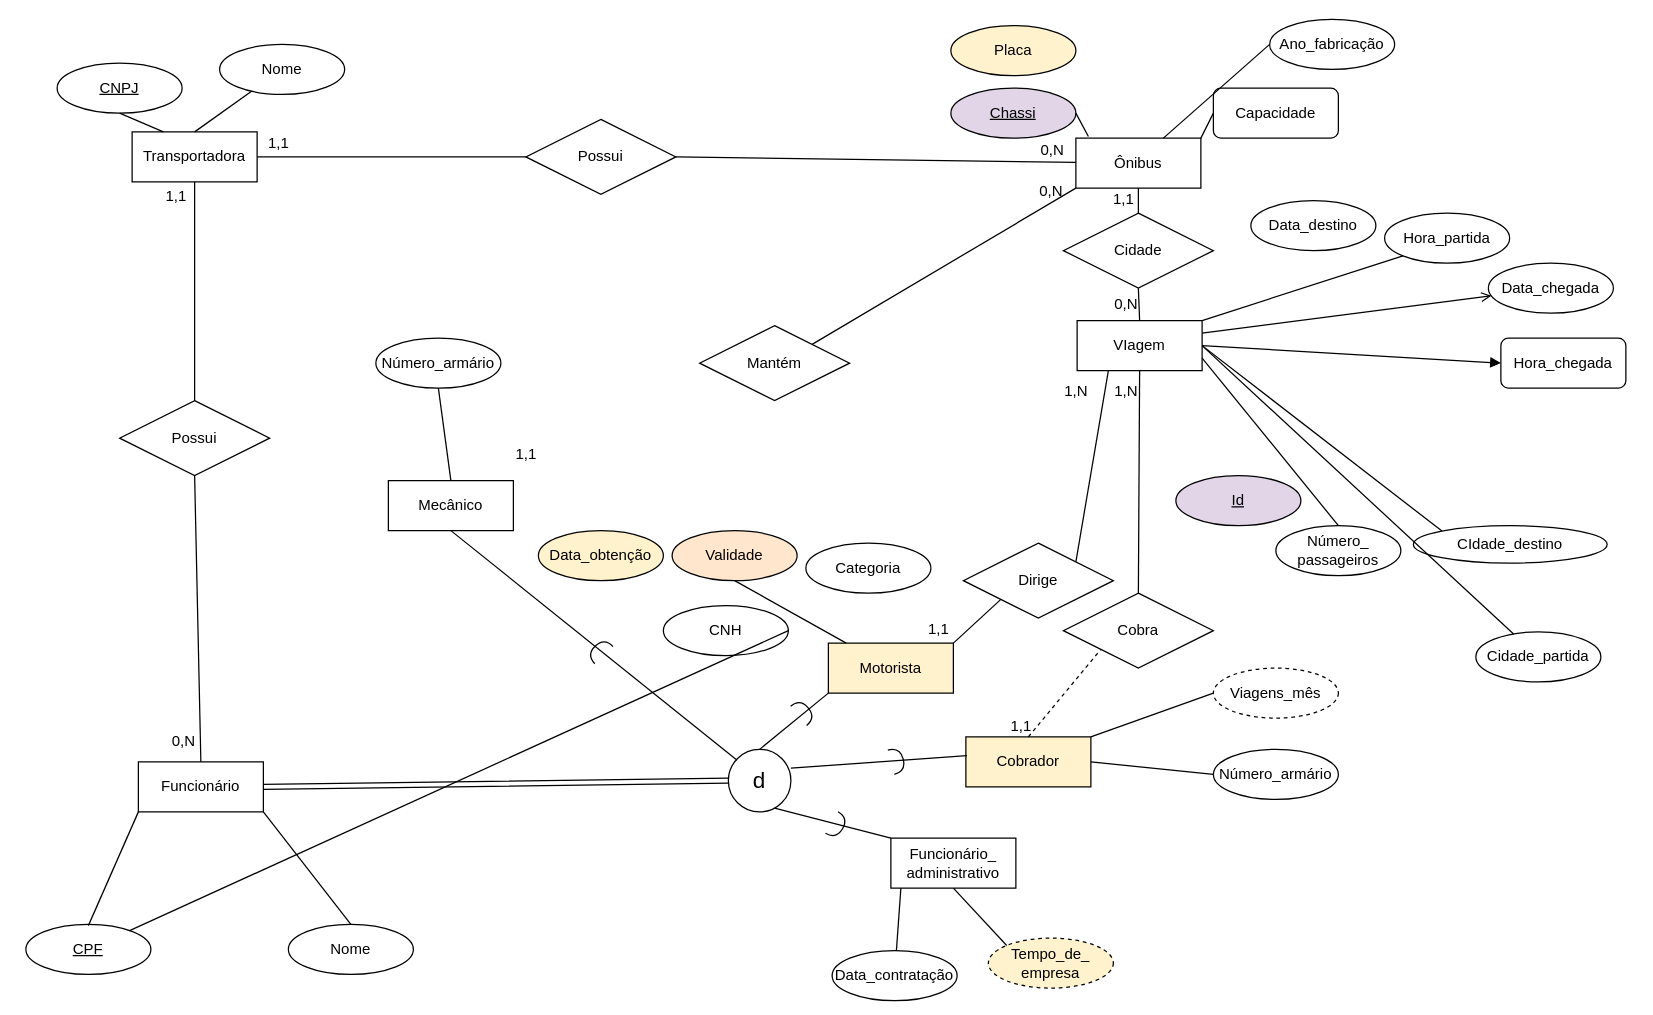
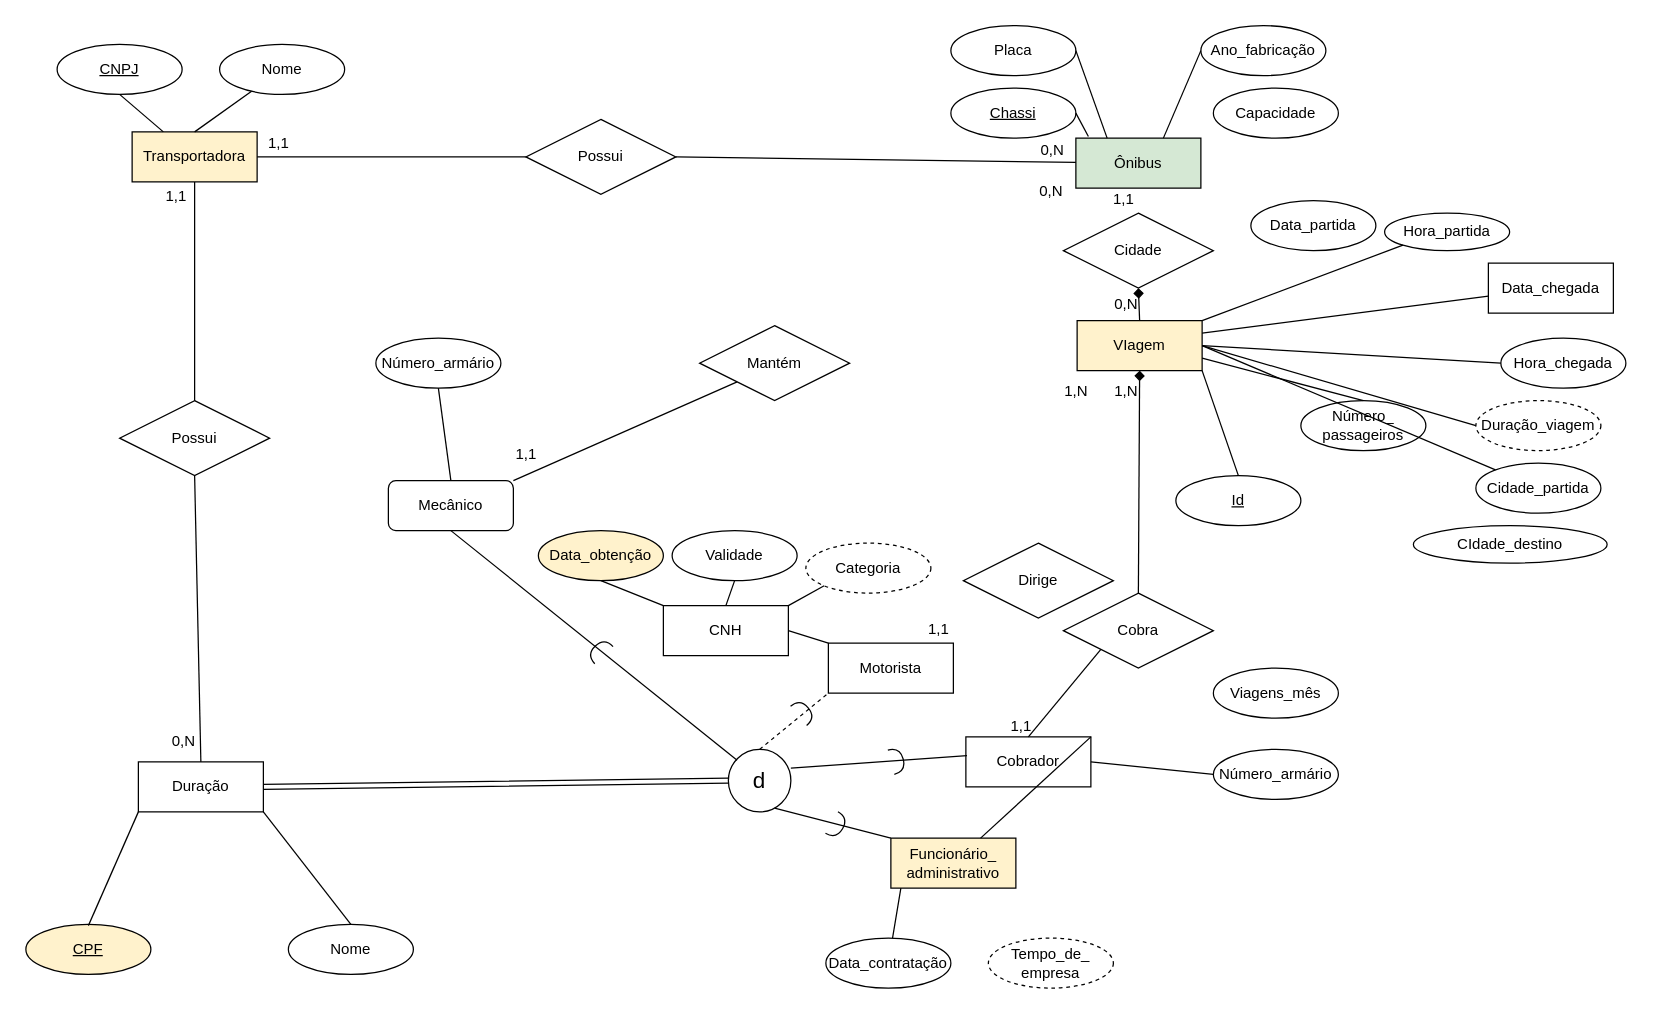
node "Ano_fabricação": moved (1332, 44) -> (1263, 51)
node "Placa": fillcolor #fff2cc -> #ffffff
node "CNPJ": moved (119, 88) -> (119, 69)
edge "Placa" -- "Ônibus": added
node "Chassi": fillcolor #e1d5e7 -> #ffffff
node "Capacidade": shape rounded rectangle -> ellipse
edge "Capacidade" -- "Ônibus": removed
node "Transportadora": fillcolor #ffffff -> #fff2cc
node "Ônibus": fillcolor #ffffff -> #d5e8d4
edge "Ônibus" -- "Cidade": removed
node "Data_destino": label "Data_destino" -> "Data_partida"
node "Hora_partida": size 125x50 -> 125x38
edge "Ônibus" -- "Mantém": removed
node "Data_chegada": shape ellipse -> rectangle
edge "Cidade" -- "VIagem": arrowhead none -> diamond
edge "VIagem" -> "Data_chegada": arrowhead open -> none
node "VIagem": fillcolor #ffffff -> #fff2cc
edge "VIagem" -> "Hora_chegada": arrowhead block -> none
node "Hora_chegada": shape rounded rectangle -> ellipse
edge "VIagem" -- "Cobra": arrowhead none -> diamond
edge "VIagem" -- "Duração_viagem": added
edge "VIagem" -- "Id": added
node "Duração_viagem": added
edge "Mantém" -- "Mecânico": added
edge "VIagem" -- "CIdade_destino": removed
edge "VIagem" -- "Dirige": removed
node "Id": fillcolor #e1d5e7 -> #ffffff
node "Mecânico": shape rectangle -> rounded rectangle
node "Número_ passageiros": moved (1338, 551) -> (1363, 426)
node "Validade": fillcolor #ffe6cc -> #ffffff
node "Categoria": style solid -> dashed
edge "Data_obtenção" -- "CNH": added
edge "Categoria" -- "CNH": added
edge "Validade" -- "Motorista": now "Validade" -- "CNH"
edge "Dirige" -- "Motorista": removed
node "CNH": shape ellipse -> rectangle
node "Cidade_partida": moved (1538, 657) -> (1538, 488)
node "Motorista": fillcolor #fff2cc -> #ffffff
edge "Cobra" -- "Cobrador": style dashed -> solid
node "Viagens_mês": style dashed -> solid
edge "CNH" -- "CPF": now "CNH" -- "Motorista"
edge "Viagens_mês" -- "Cobrador": now "Funcionário_ administrativo" -- "Cobrador"
edge "Motorista" -- "d": style solid -> dashed
node "Cobrador": fillcolor #fff2cc -> #ffffff
node "Funcionário": label "Funcionário" -> "Duração"
node "Funcionário_ administrativo": fillcolor #ffffff -> #fff2cc
edge "Funcionário_ administrativo" -- "Tempo_de_ empresa": removed
node "CPF": fillcolor #ffffff -> #fff2cc
node "Tempo_de_ empresa": fillcolor #fff2cc -> #ffffff
node "Data_contratação": moved (894, 976) -> (888, 963)
